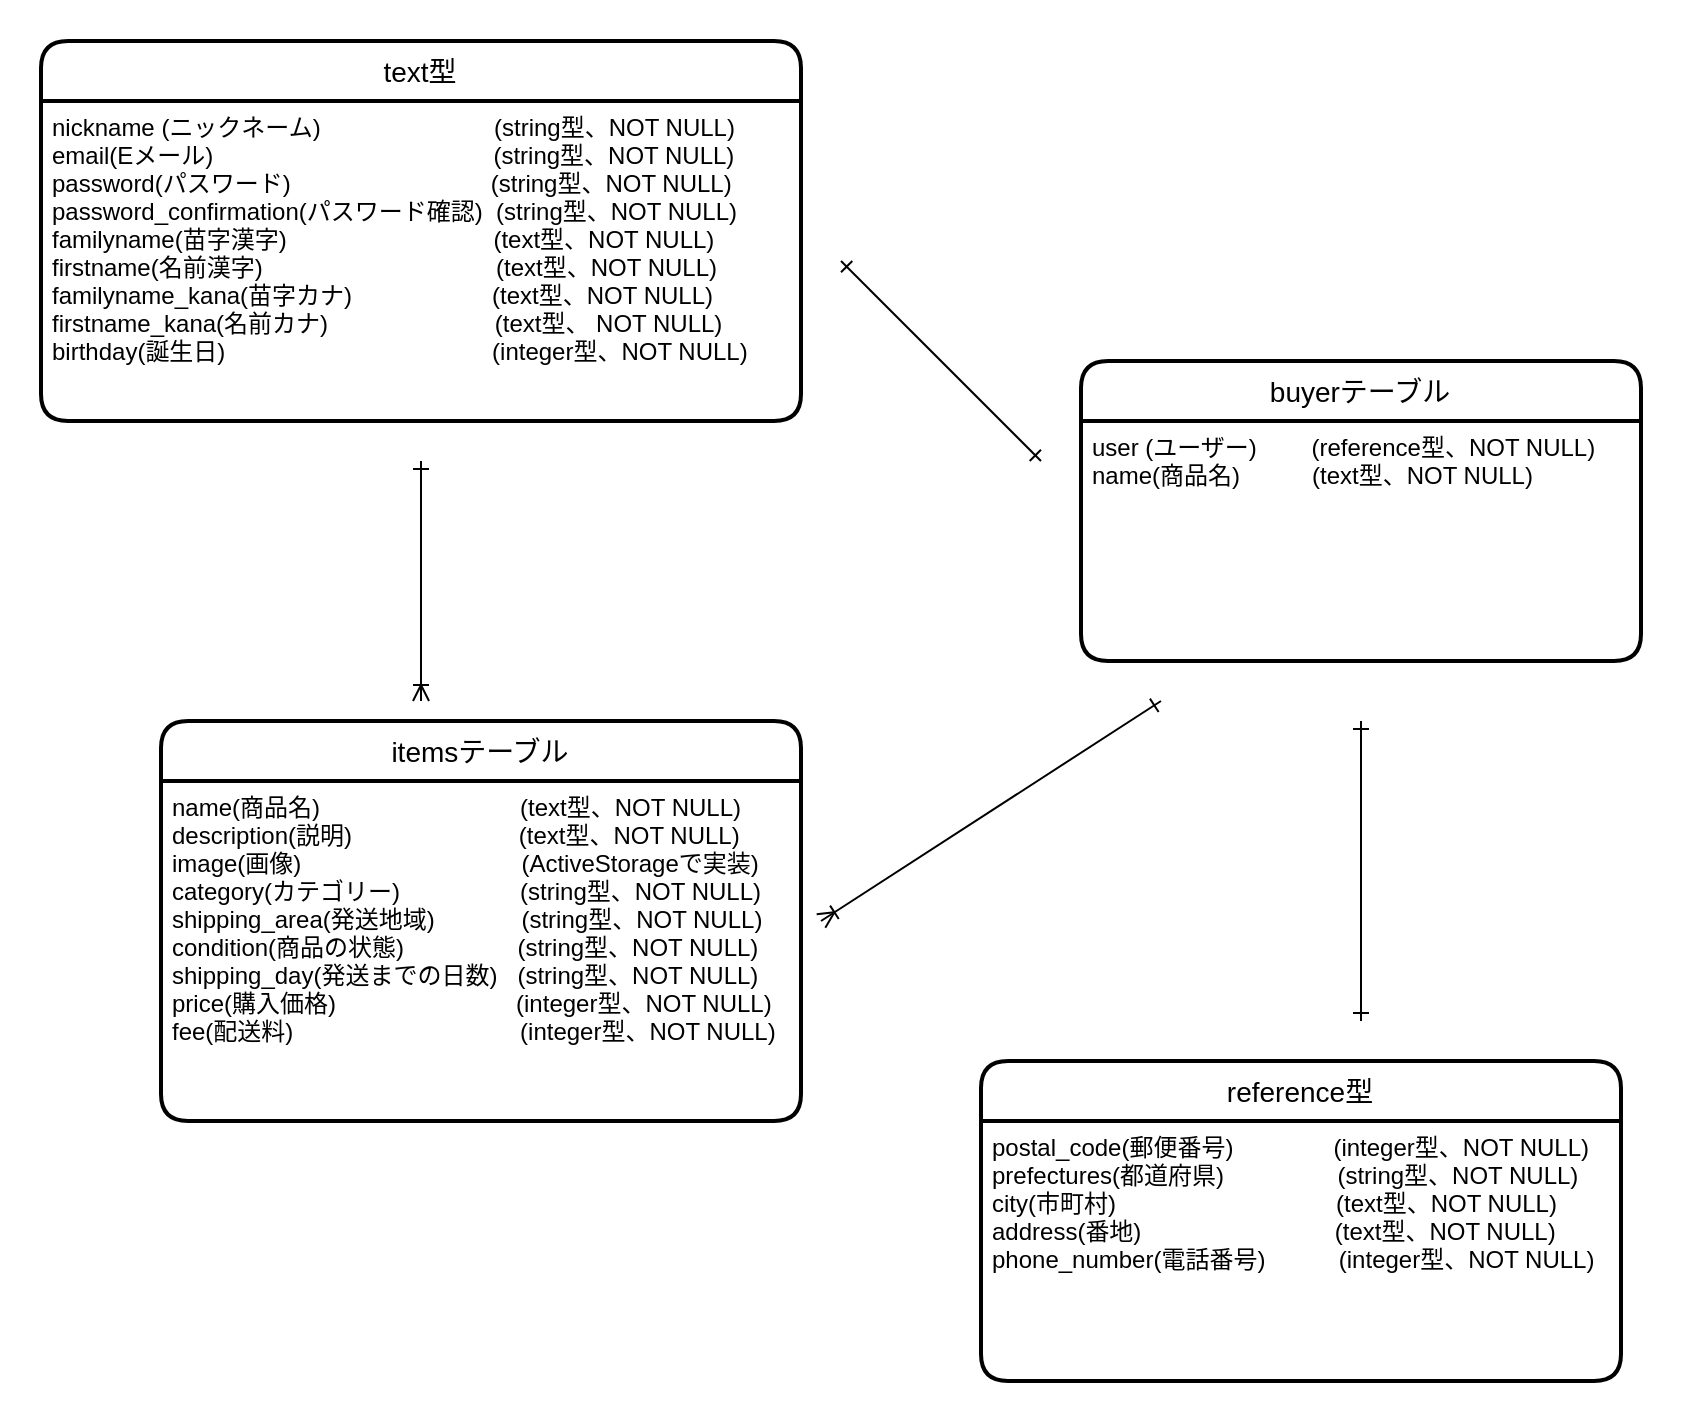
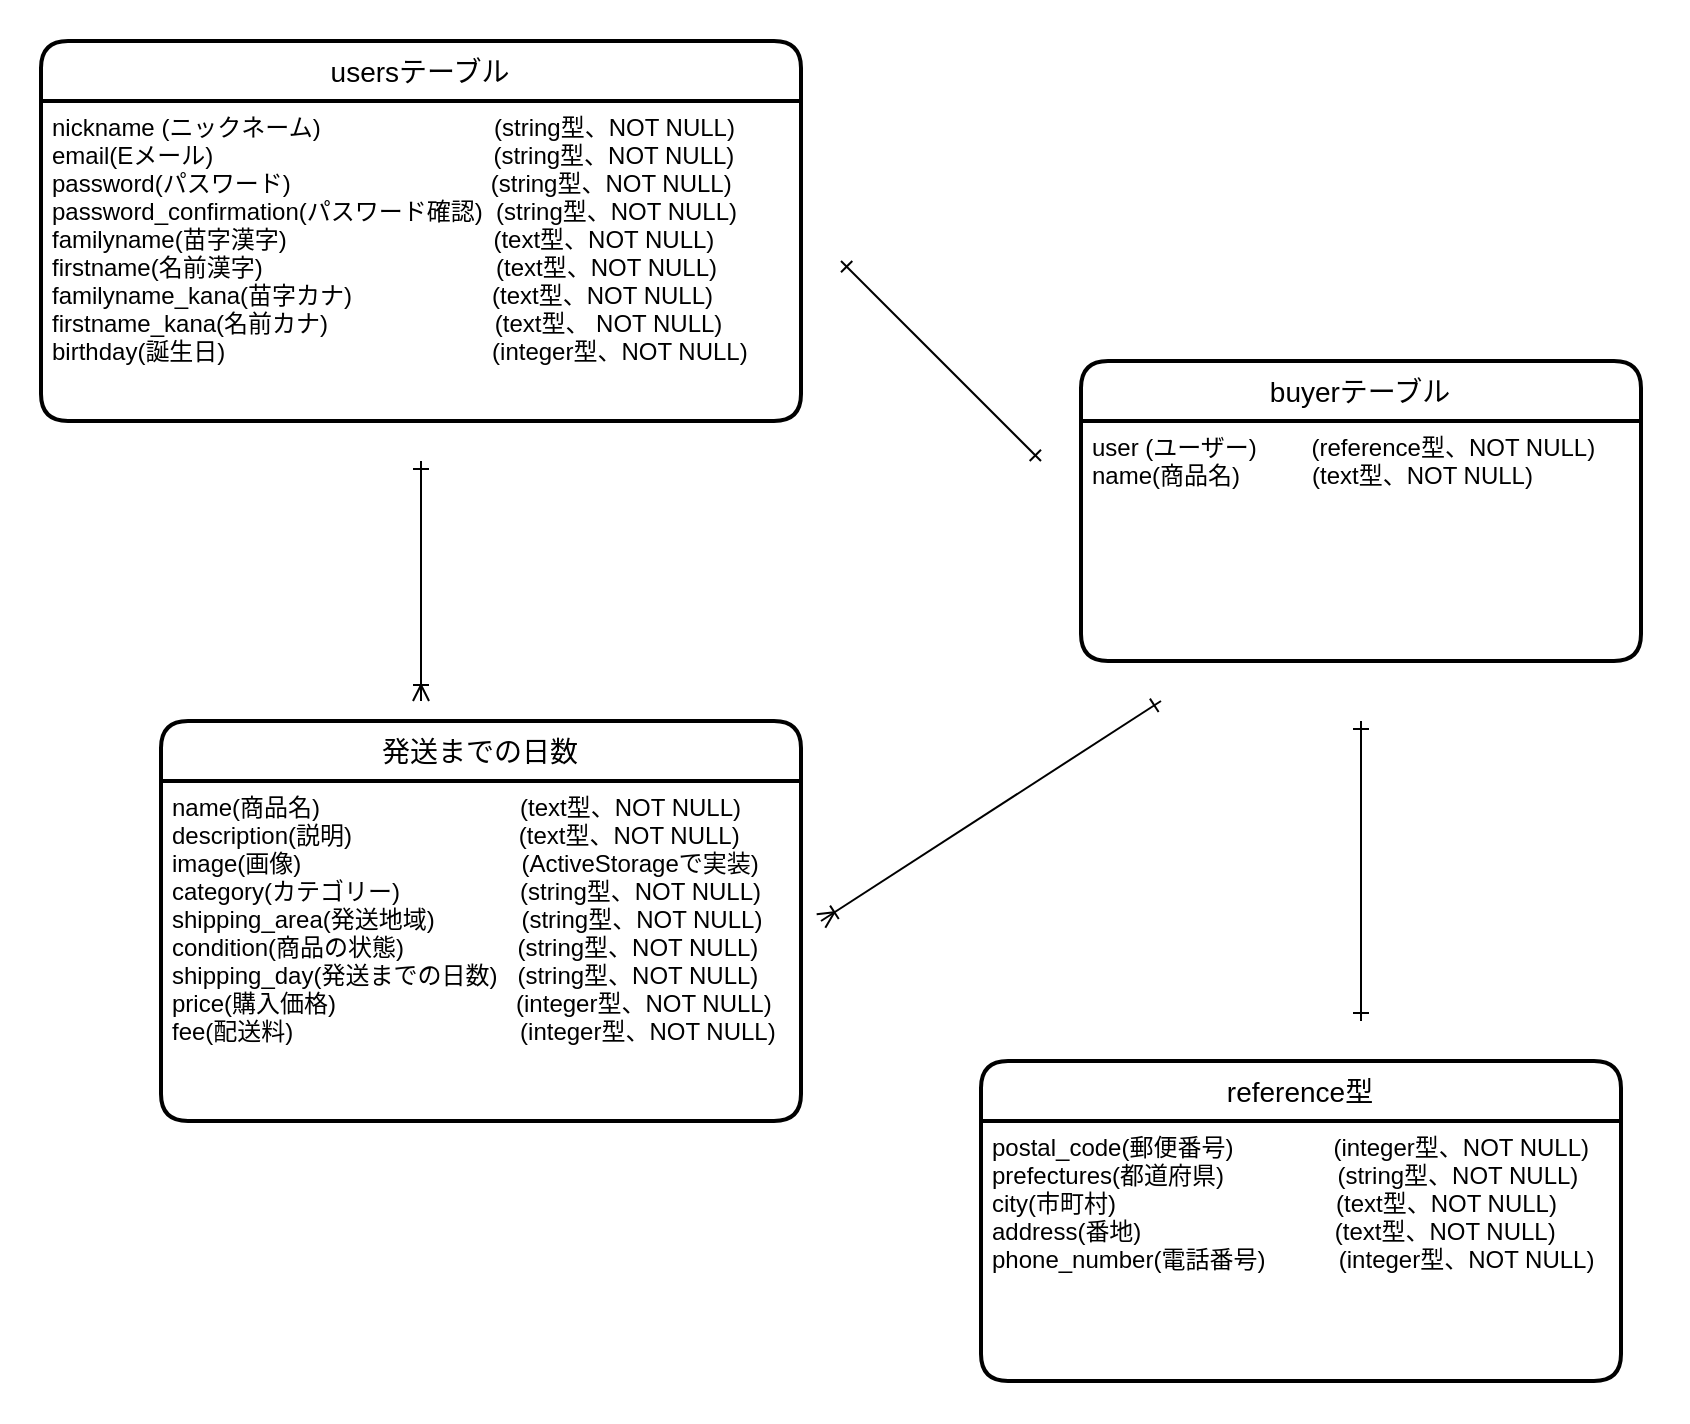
node "text型": label "text型" -> "usersテーブル"
node "itemsテーブル": label "itemsテーブル" -> "発送までの日数"
